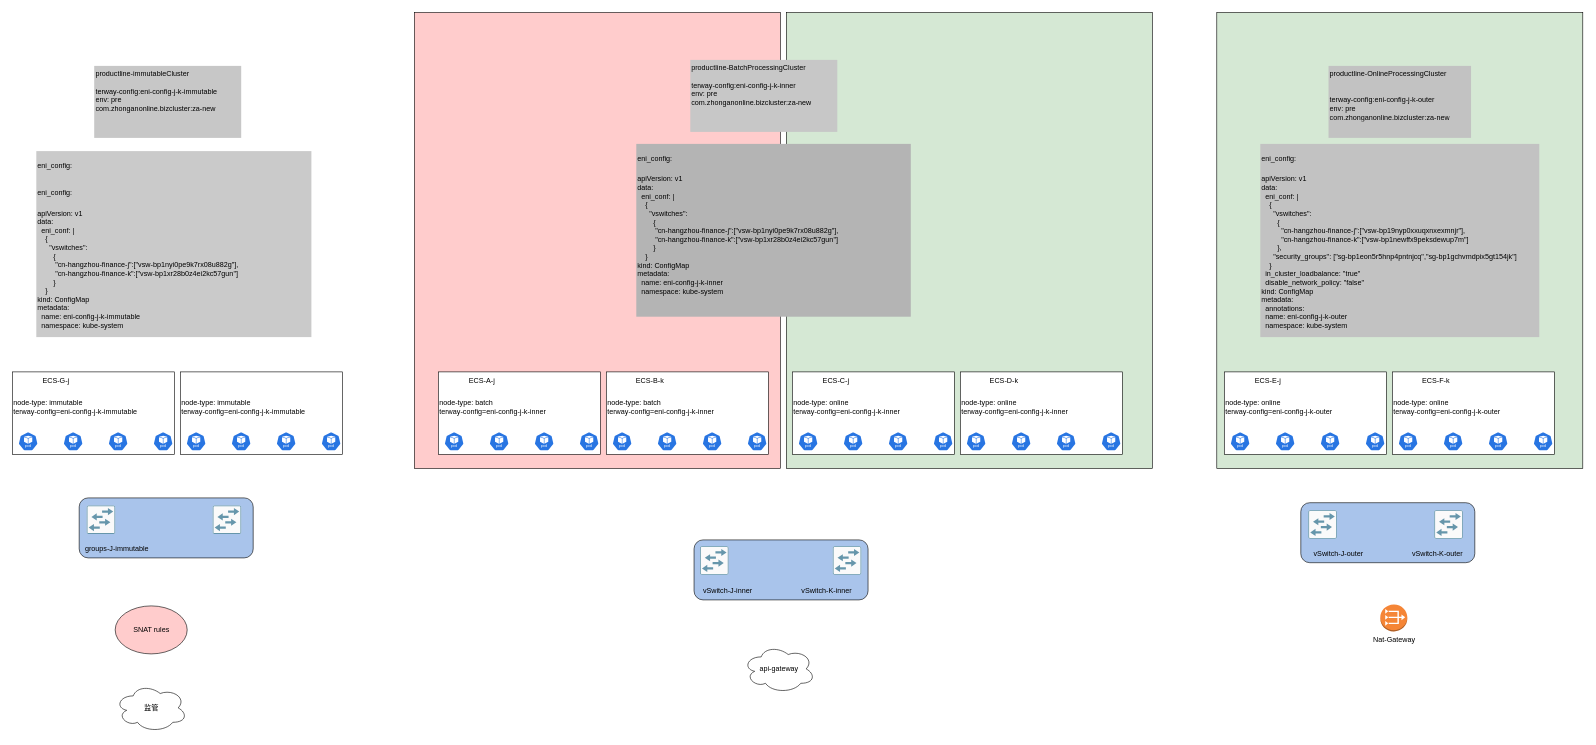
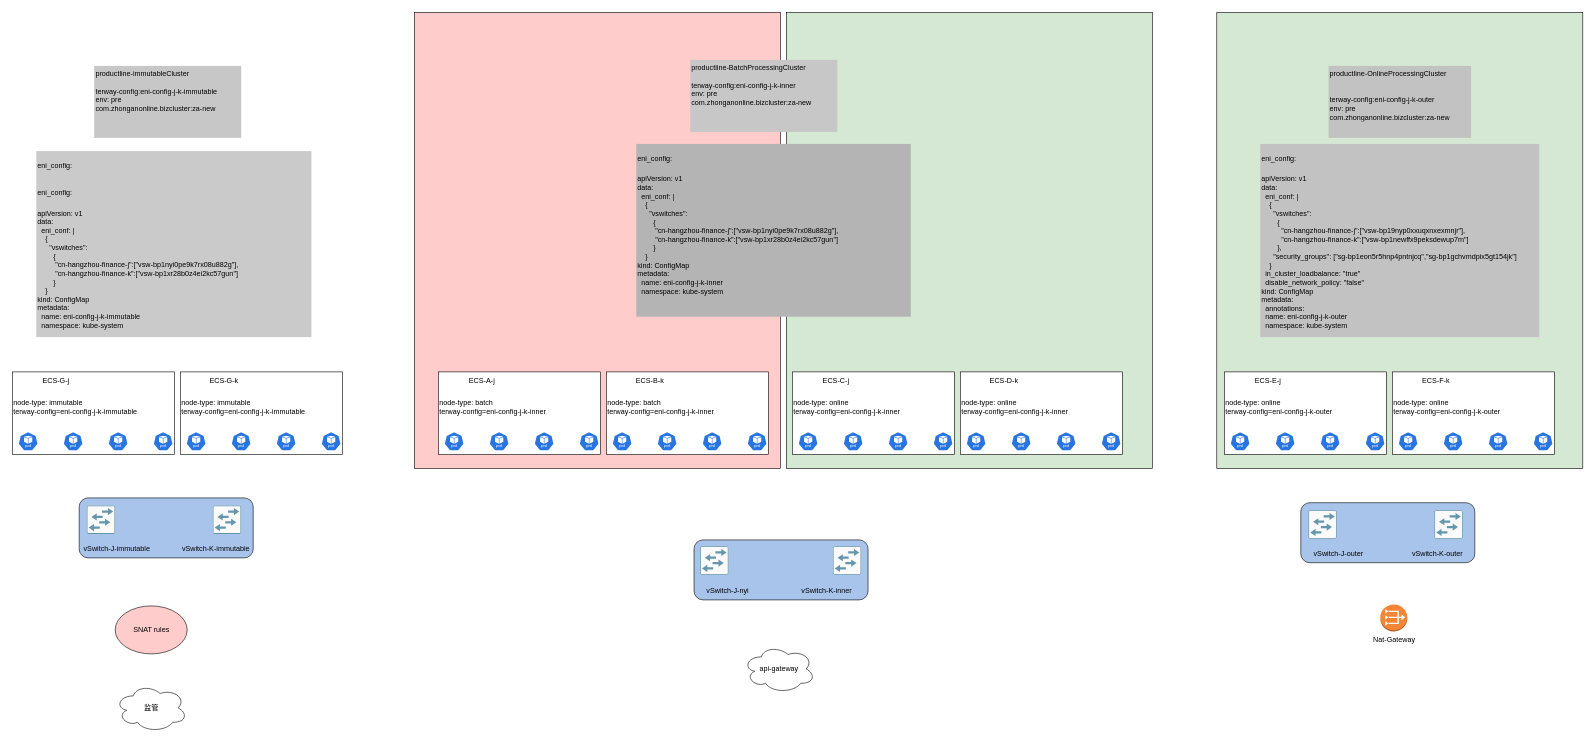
node "ECS-G-k": added
node "groups-J-immutable": label "groups-J-immutable" -> "vSwitch-J-immutable"
node "vSwitch-K-immutable": added
node "vSwitch-J-inner": label "vSwitch-J-inner" -> "vSwitch-J-nyi"
